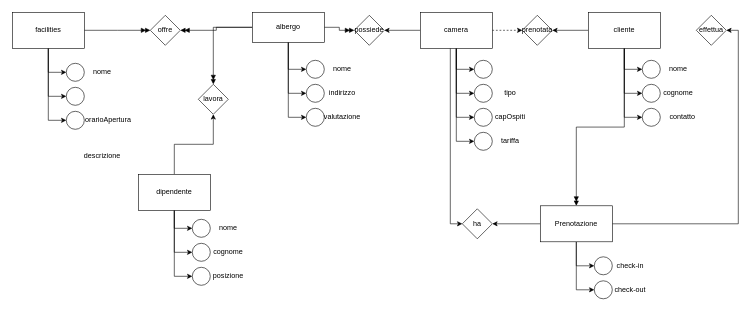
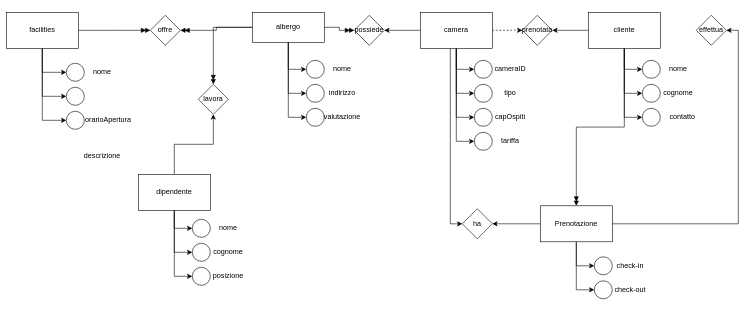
node "facilities": moved (48, 30) -> (42, 30)
node "cameraID": added
